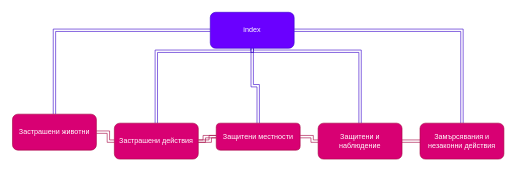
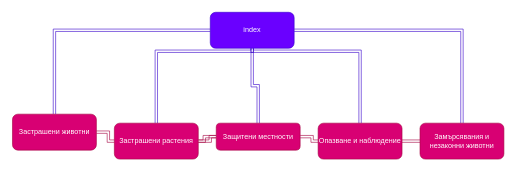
node "Застрашени действия": label "Застрашени действия" -> "Застрашени растения"
node "Защитени и наблюдение": label "Защитени и наблюдение" -> "Опазване и наблюдение"
node "Замърсявания и незаконни действия": label "Замърсявания и незаконни действия" -> "Замърсявания и незаконни животни"
